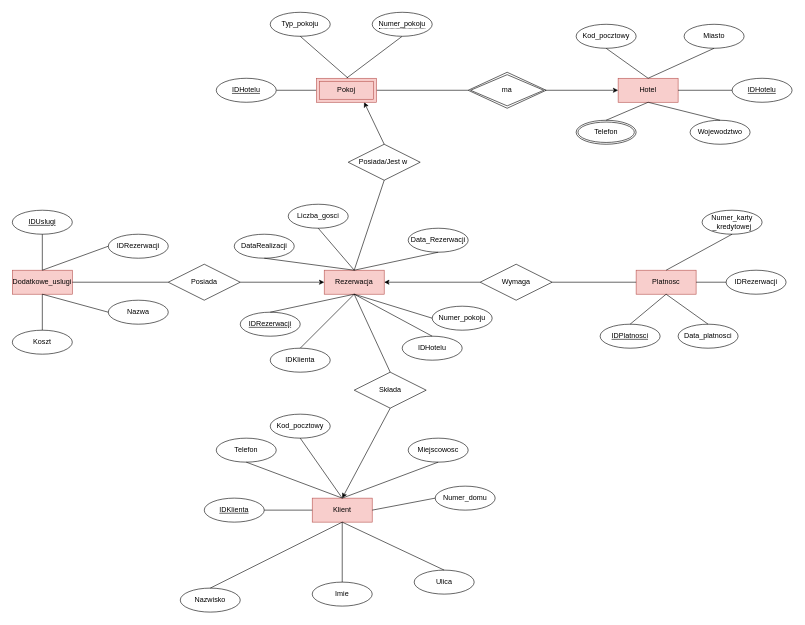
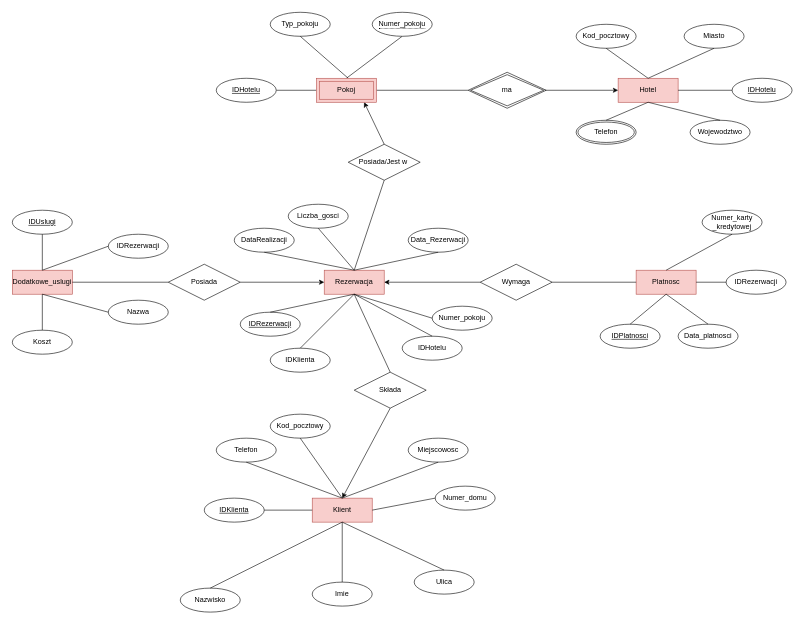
node "DataRealizacji": moved (264, 246) -> (264, 240)
